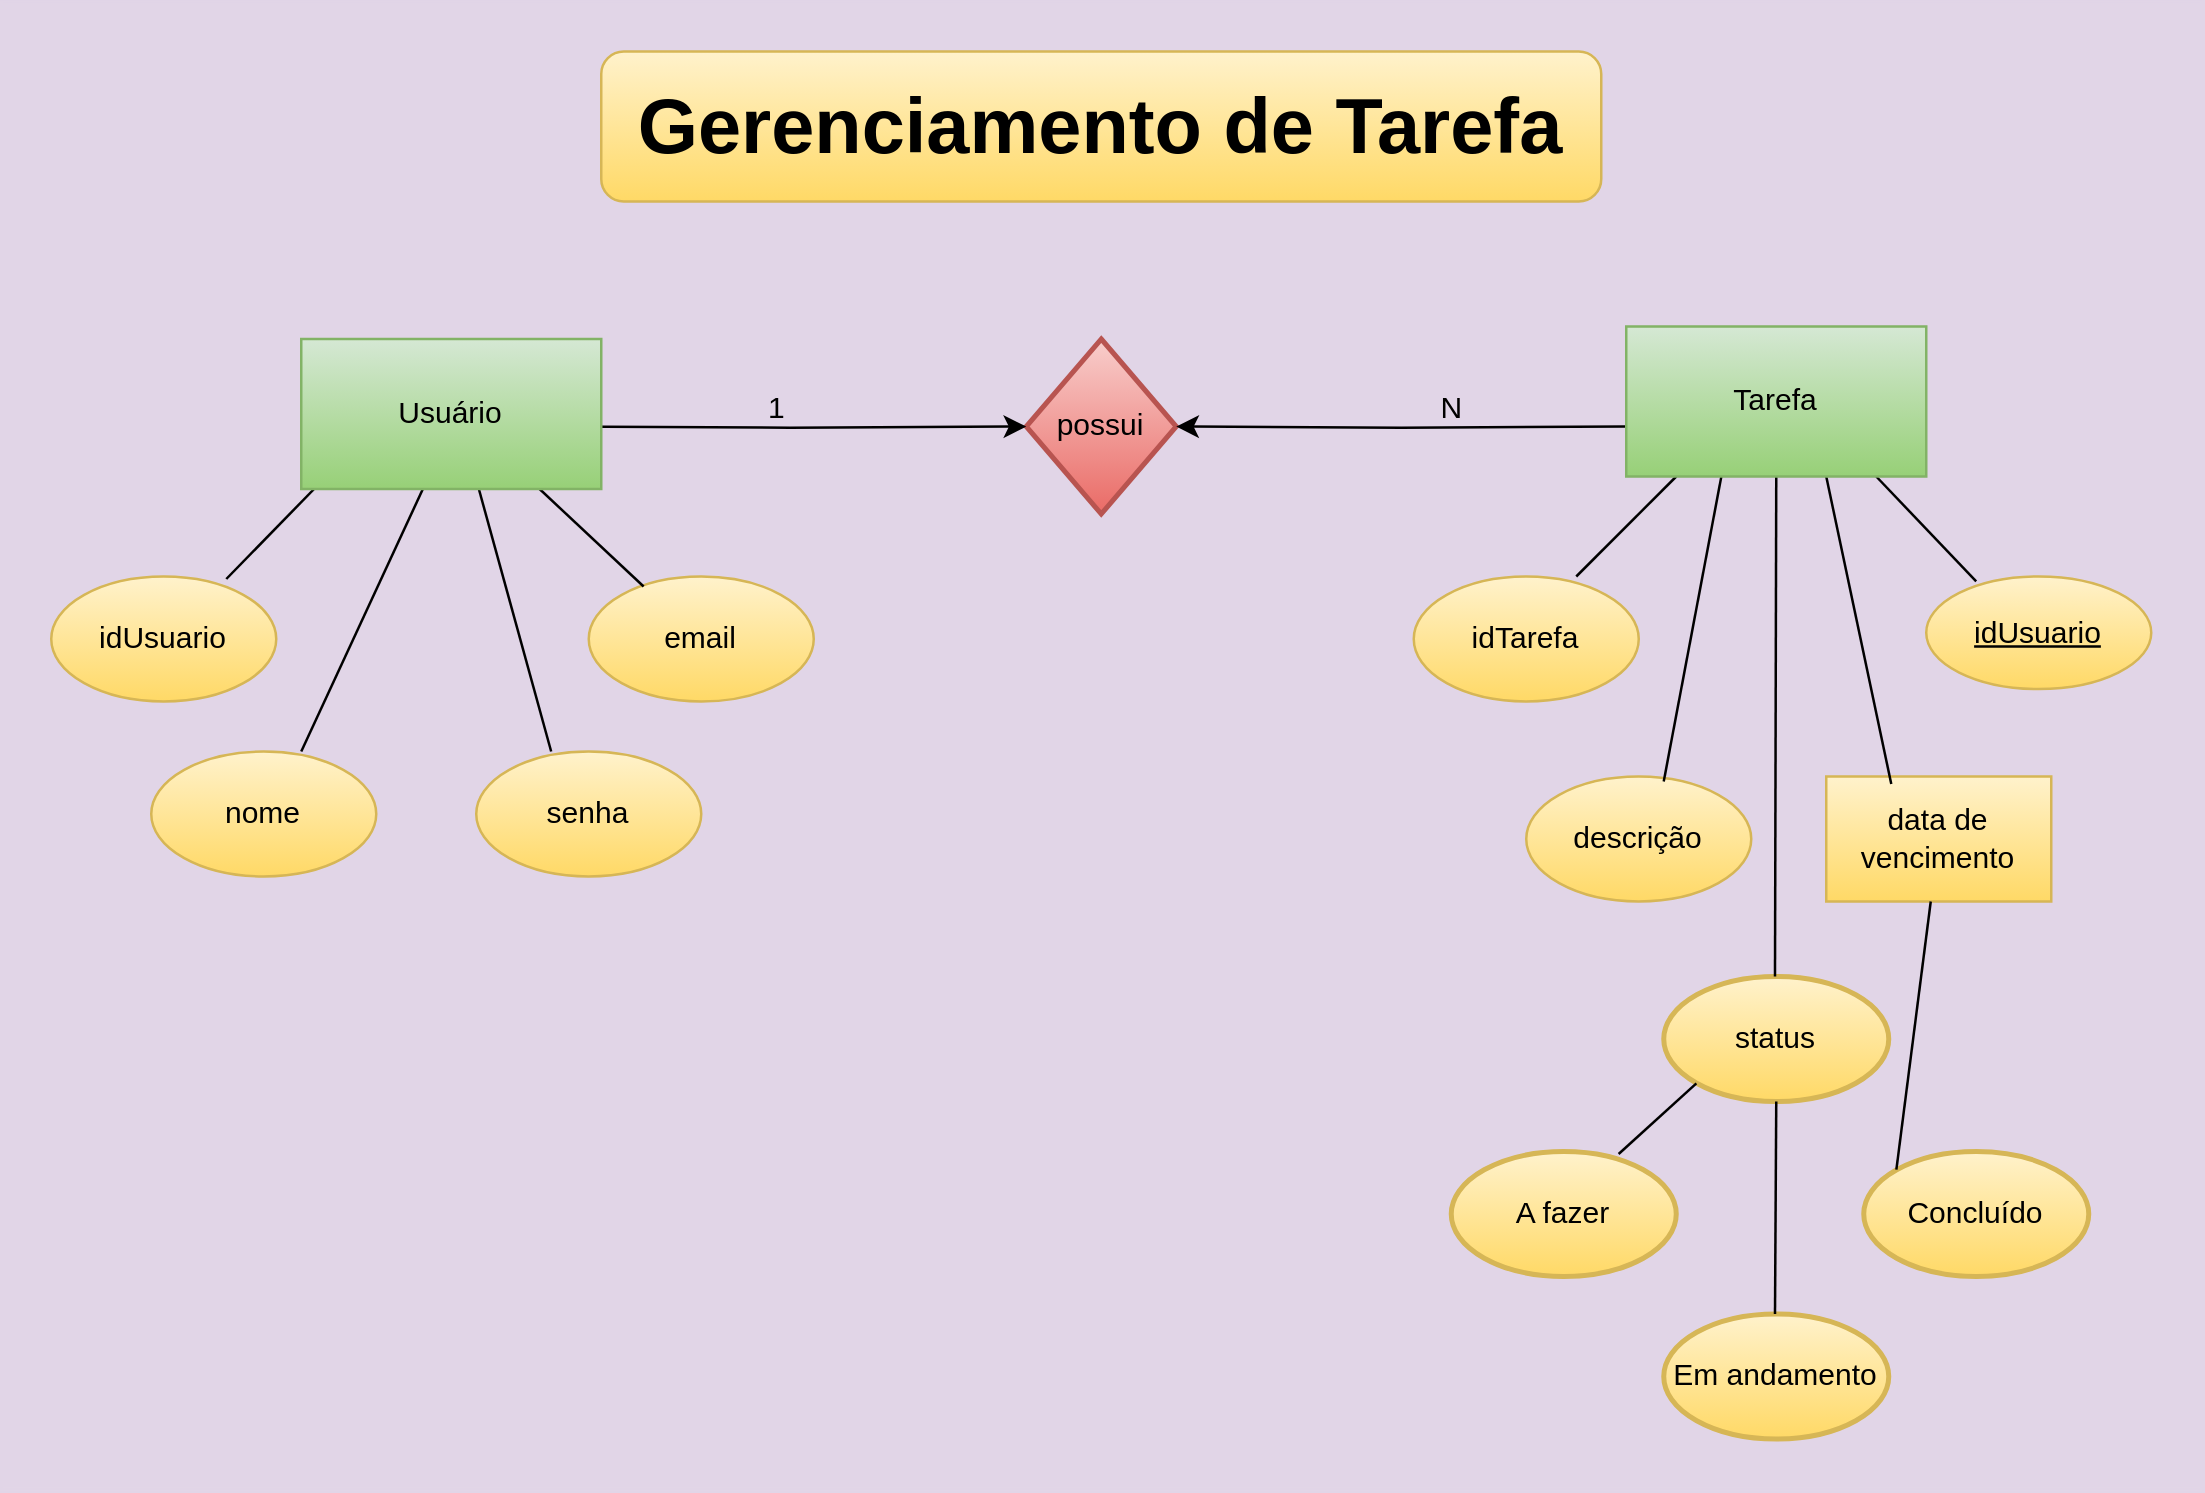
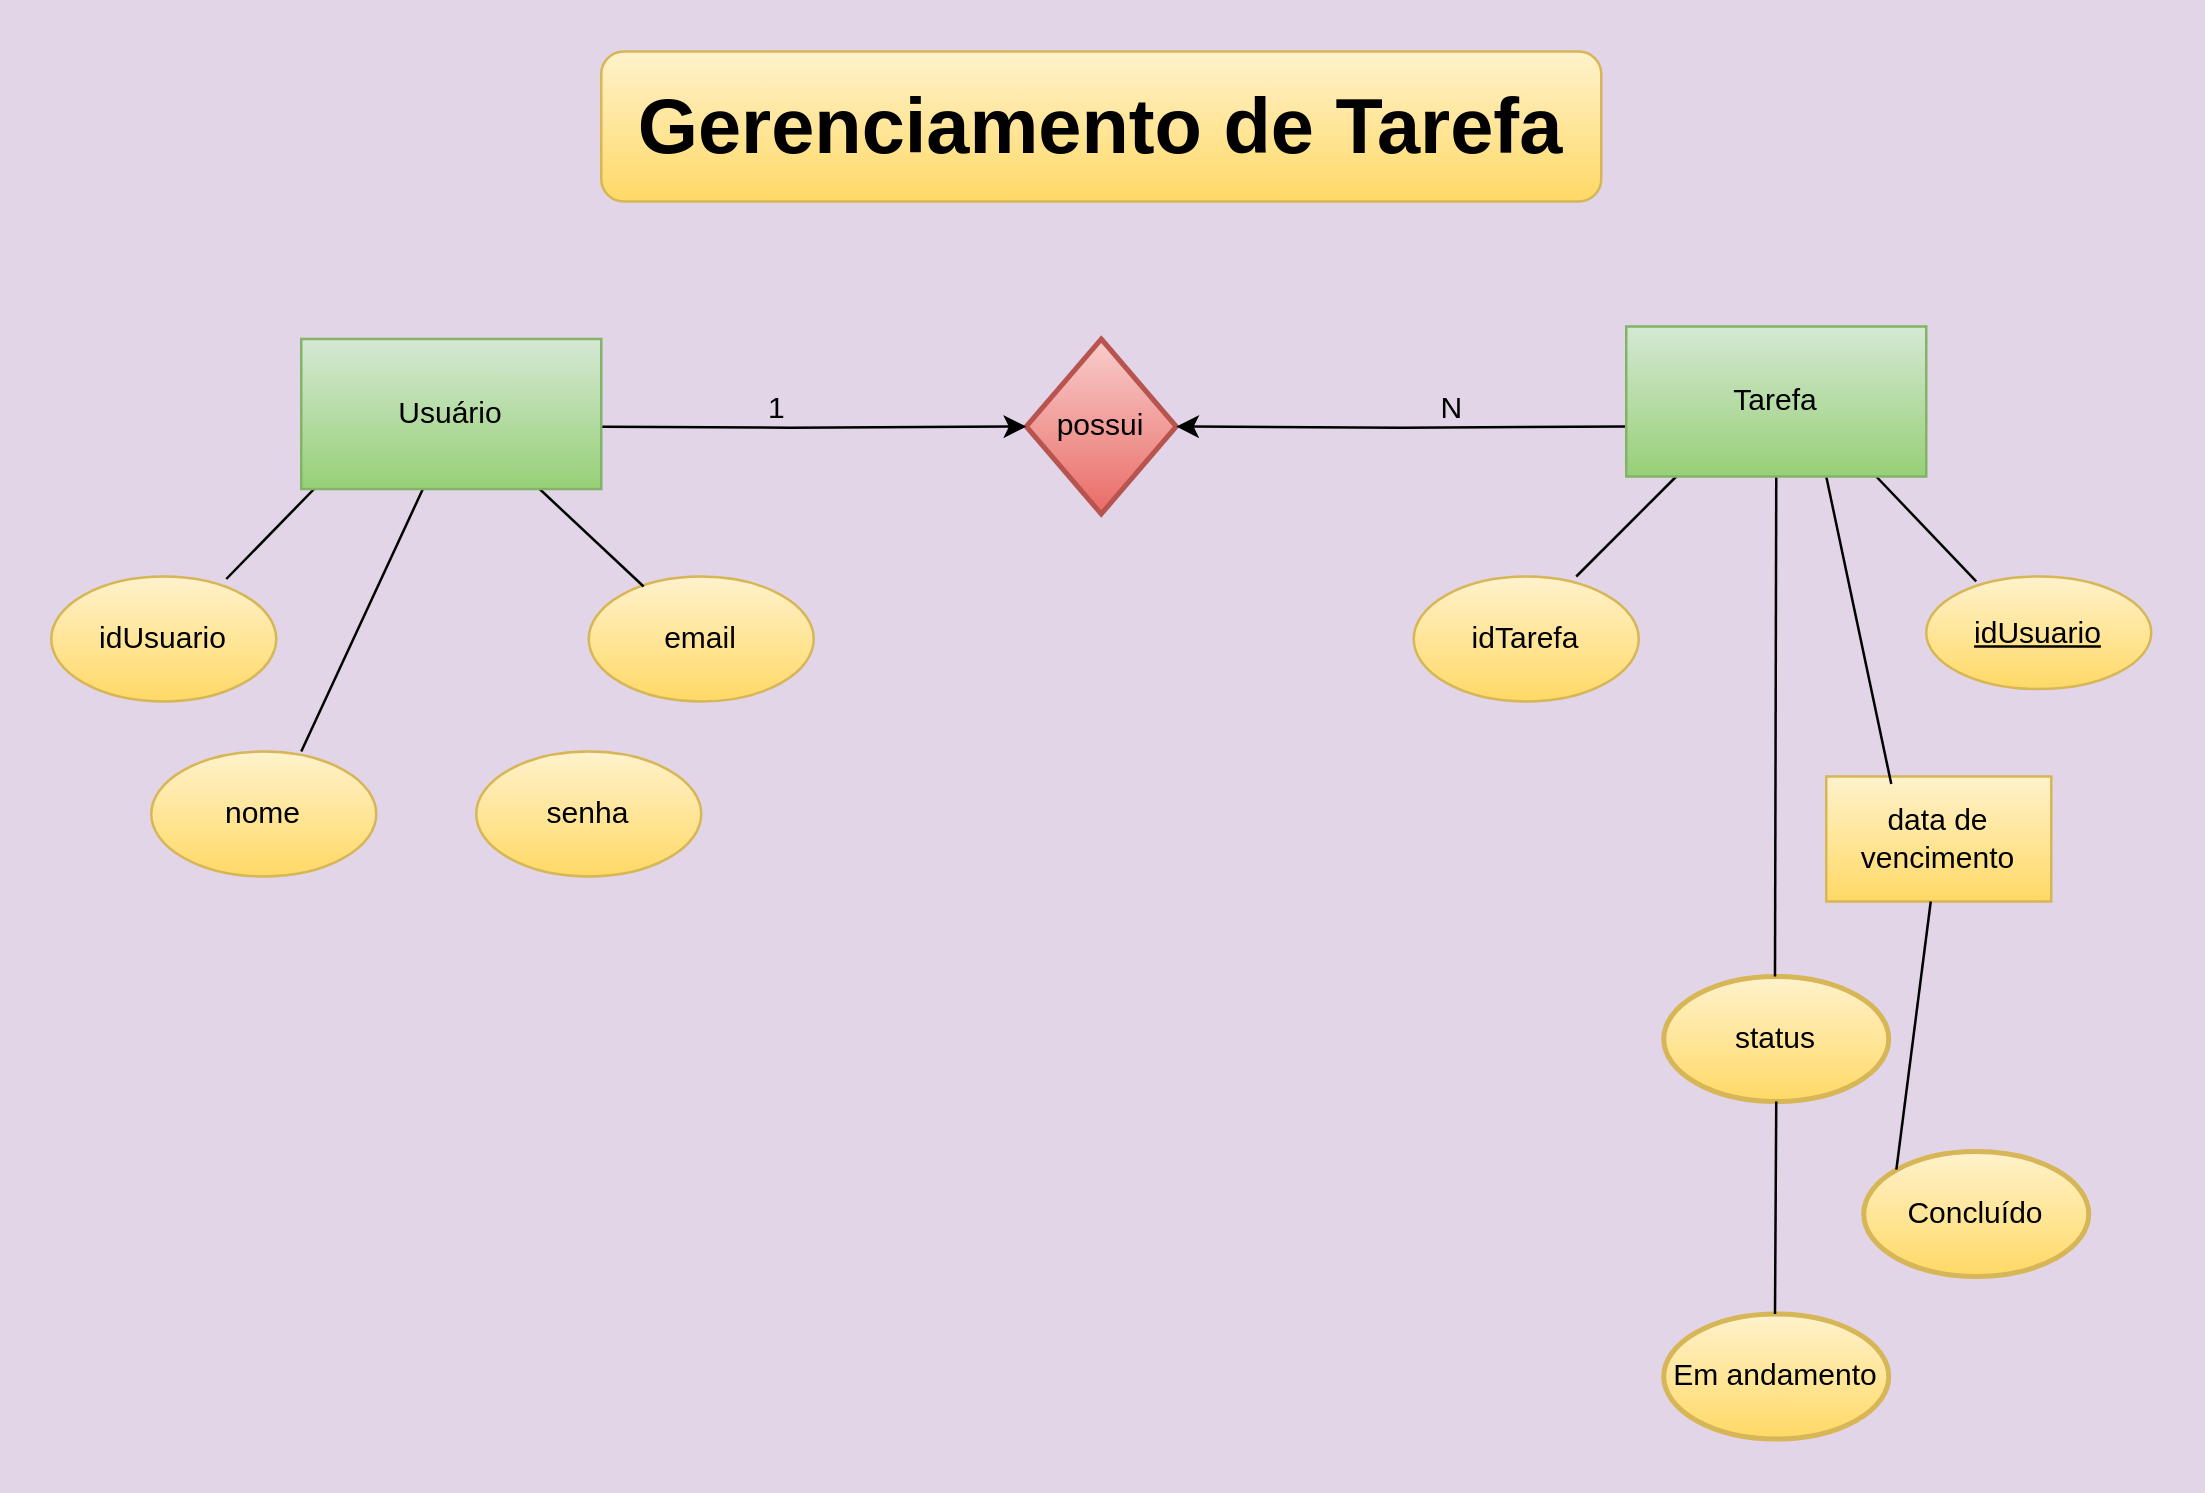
edge "Usuário" -- "senha": removed
edge "Tarefa" -- "descrição": removed
node "descrição": removed
edge "status" -- "A fazer": removed
node "A fazer": removed
